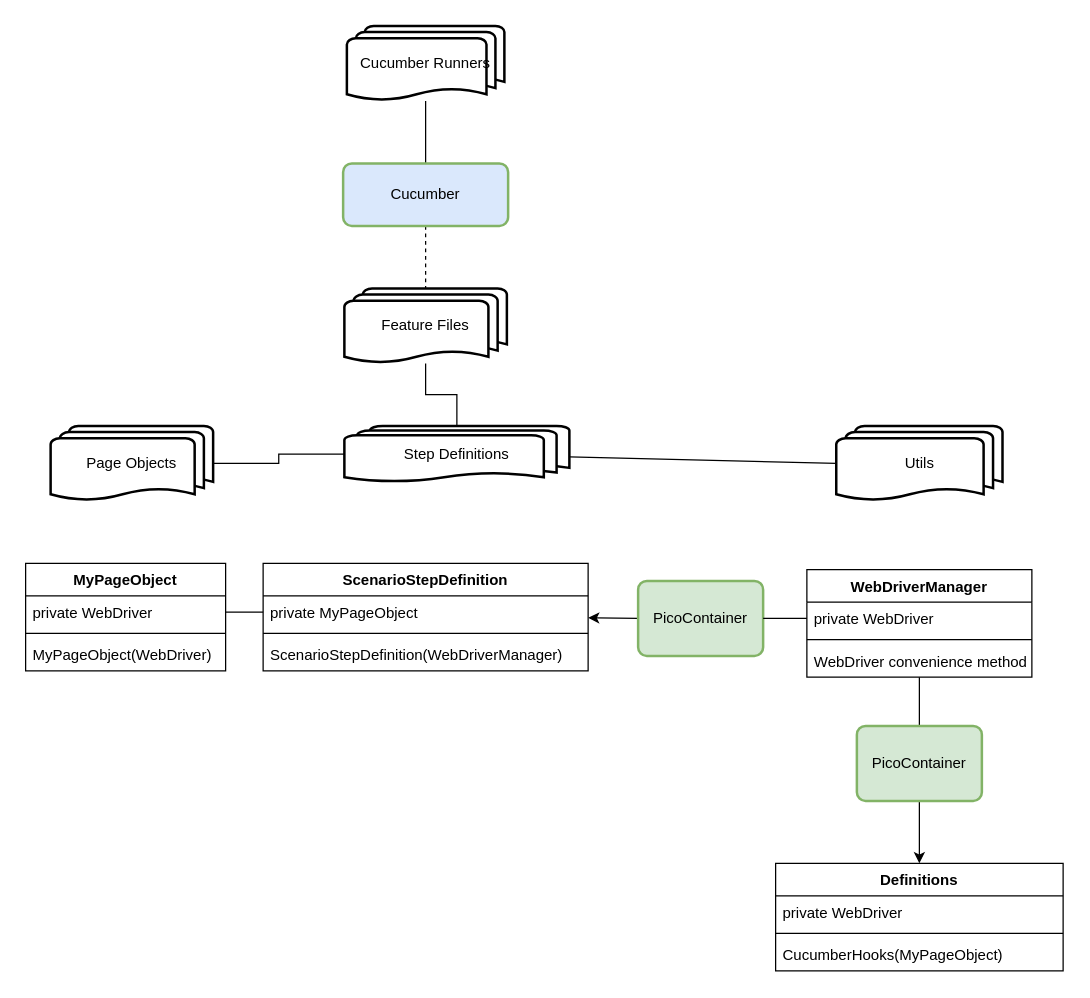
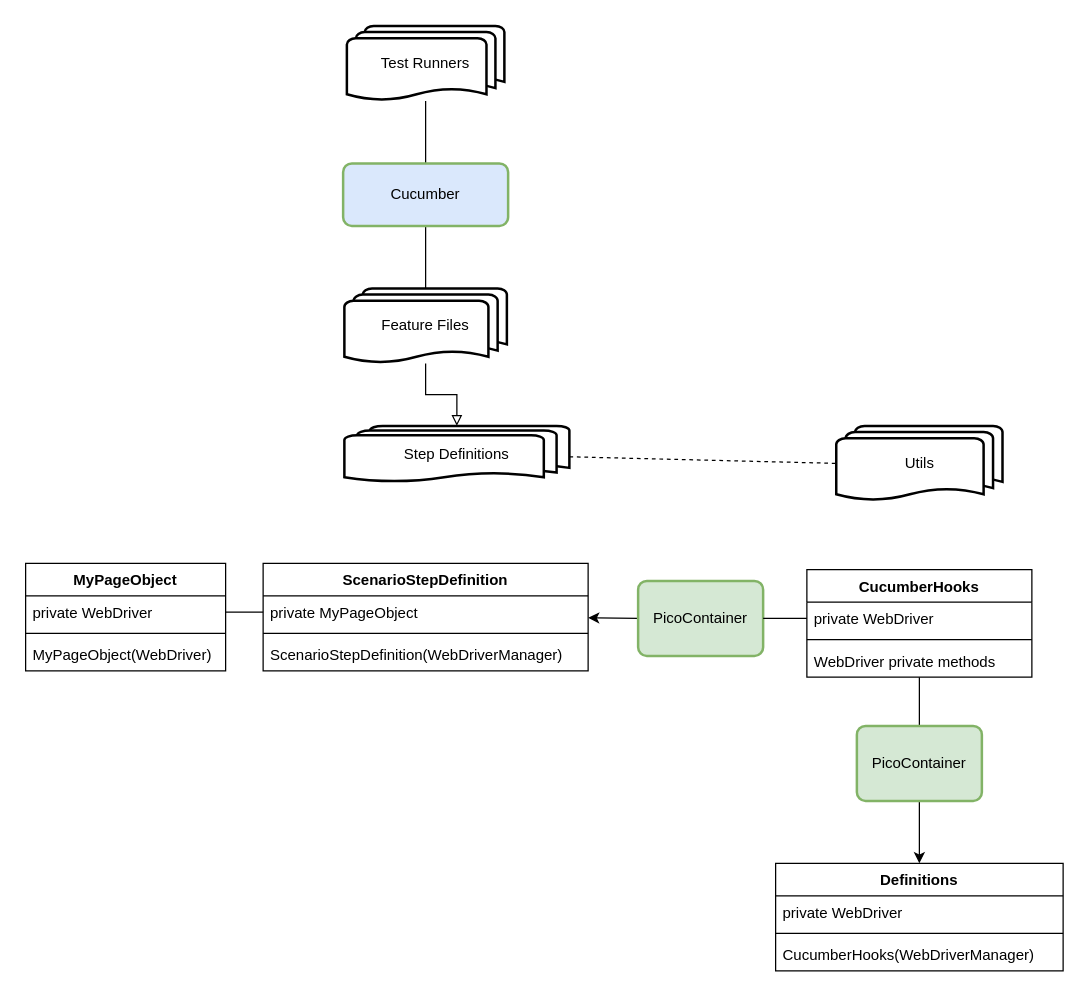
node "Cucumber Runners": label "Cucumber Runners" -> "Test Runners"
edge "Cucumber" -- "Feature Files": style dashed -> solid
edge "Feature Files" -- "Step Definitions": arrowhead none -> block
edge "Step Definitions" -- "Page Objects": removed
edge "Step Definitions" -- "Utils": style solid -> dashed
node "Page Objects": removed
node "WebDriverManager": label "WebDriverManager" -> "CucumberHooks"
node "WebDriver convenience methods": label "WebDriver convenience methods" -> "WebDriver private methods"
node "CucumberHooks(MyPageObject)": label "CucumberHooks(MyPageObject)" -> "CucumberHooks(WebDriverManager)"
